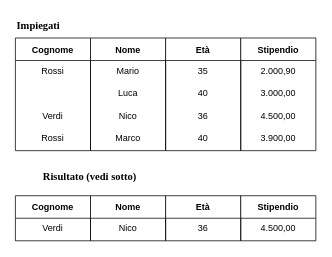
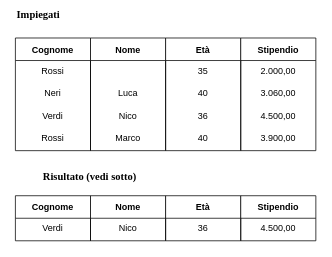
node "Impiegati": moved (45, 27) -> (45, 15)
node "2.000,90": label "2.000,90" -> "2.000,00"
node "Mario": removed
node "3.000,00": label "3.000,00" -> "3.060,00"
node "Neri": added
